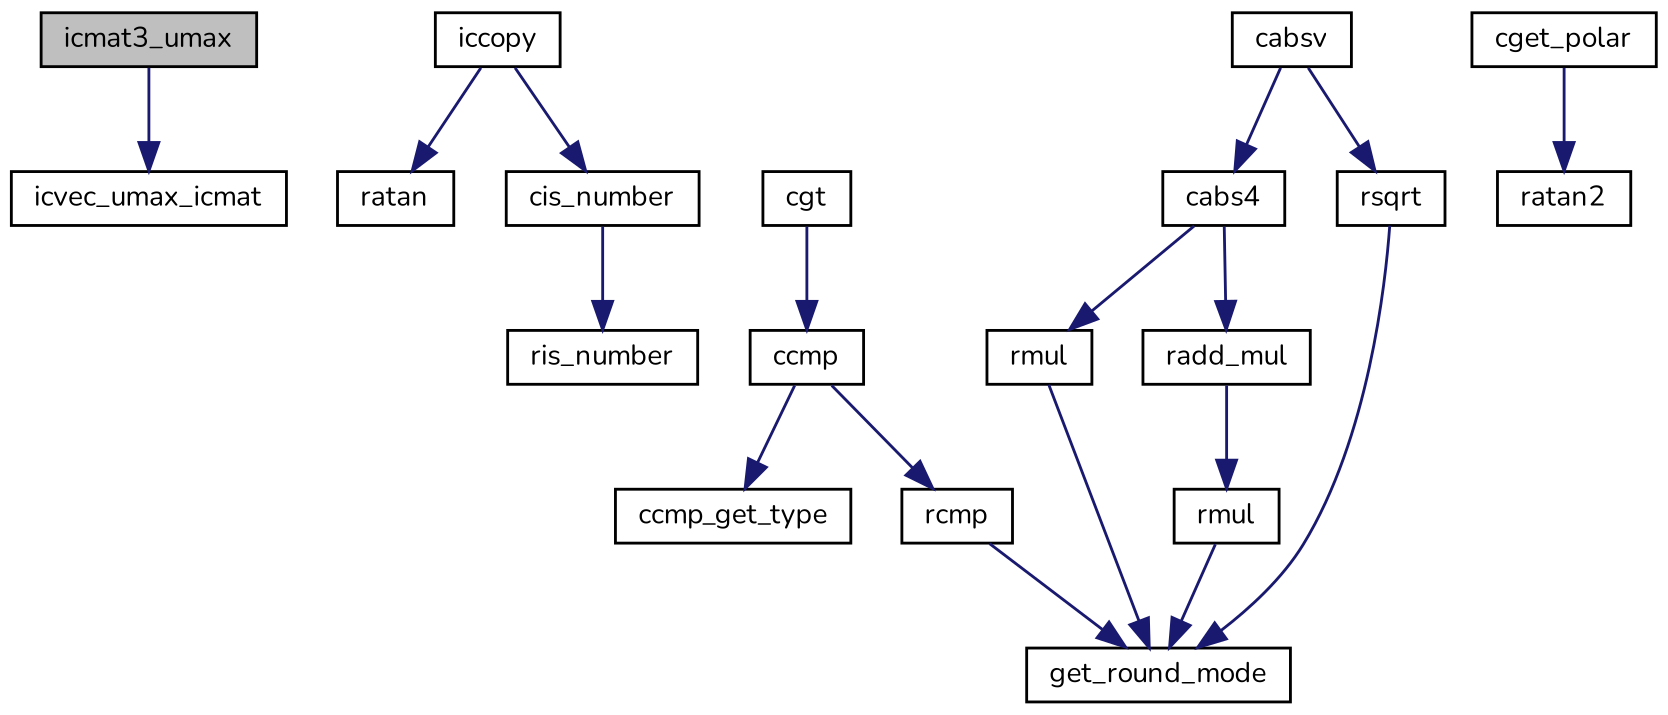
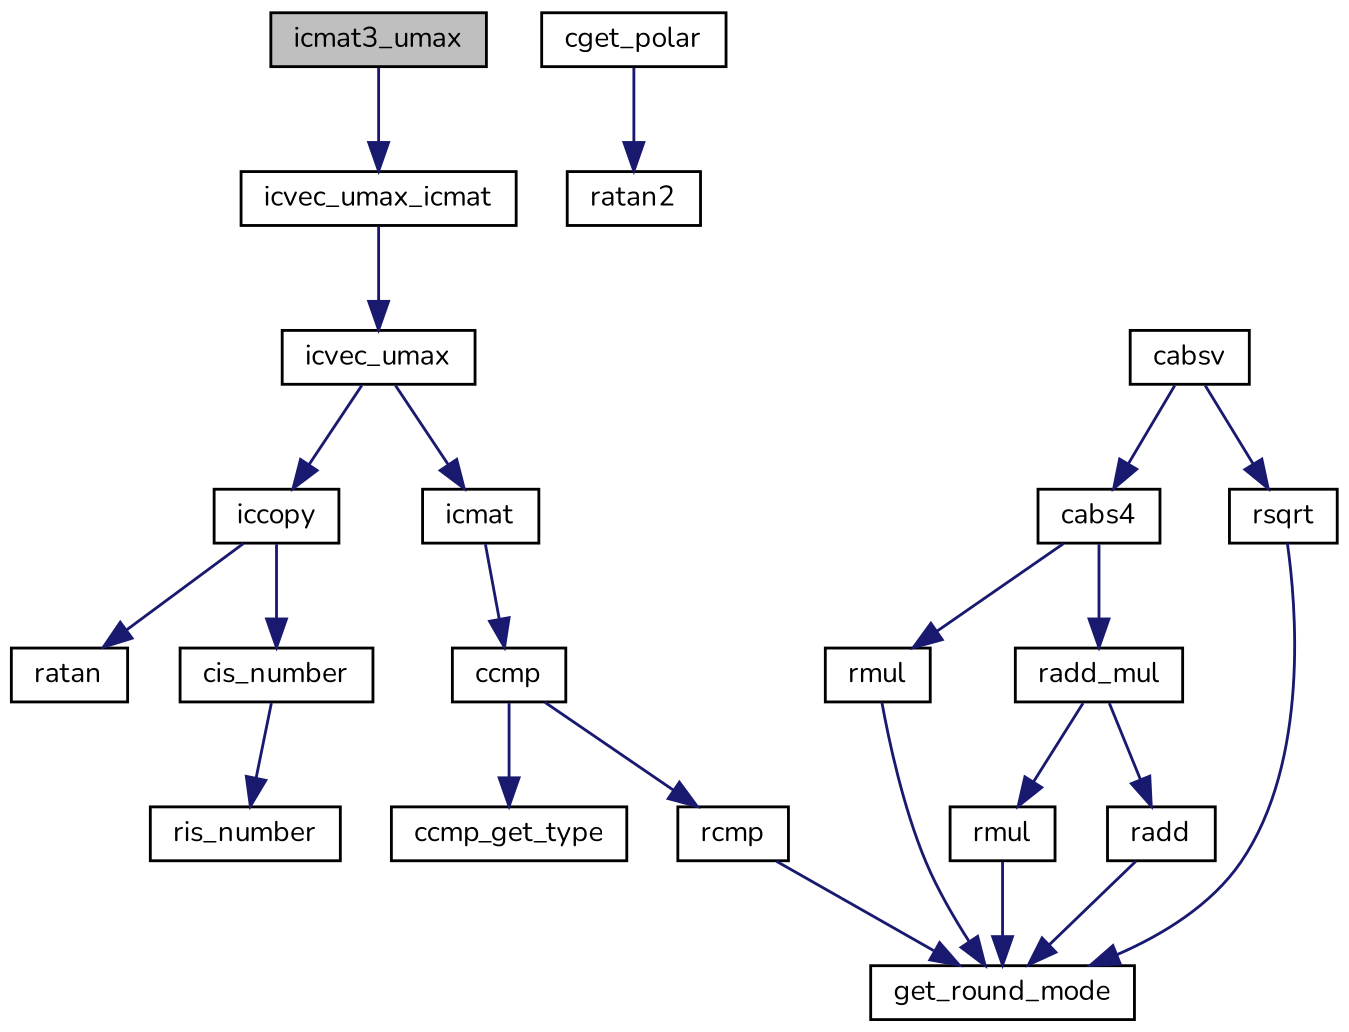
node "cgt": label "cgt" -> "icmat"
node "icvec_umax": added
node "radd": added
